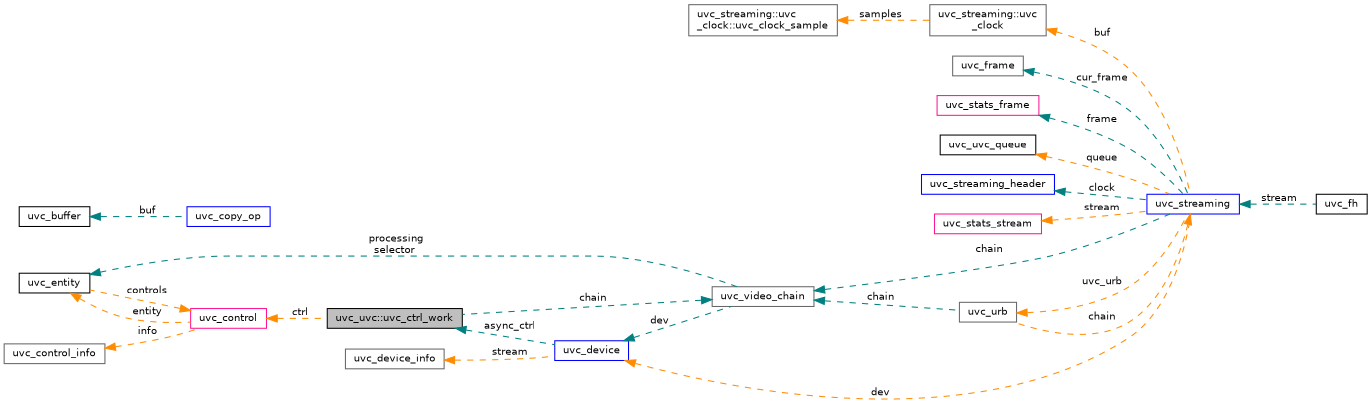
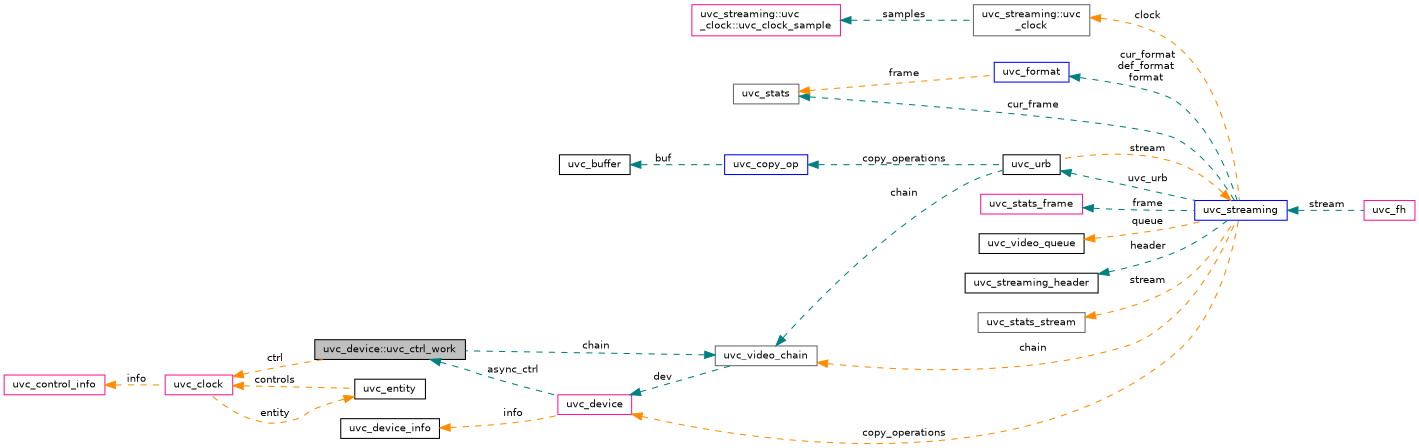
node "uvc_streaming::uvc _clock::uvc_clock_sample": color gray40 -> deeppink
edge "uvc_streaming::uvc _clock" -> "uvc_streaming::uvc _clock::uvc_clock_sample": color darkorange -> teal
edge "uvc_streaming" -> "uvc_streaming::uvc _clock": label " buf" -> " clock"
node "uvc_frame": label "uvc_frame" -> "uvc_stats"
node "uvc_format": added
node "uvc_uvc_queue": label "uvc_uvc_queue" -> "uvc_video_queue"
edge "uvc_urb" -> "uvc_copy_op": added, label "copy_operations"
node "uvc_streaming_header": color blue -> black
edge "uvc_streaming" -> "uvc_streaming_header": label " clock" -> " header"
node "uvc_fh": color black -> deeppink
node "uvc_stats_stream": color deeppink -> gray40
edge "uvc_video_chain" -> "uvc_entity": removed, label "processing selector"
edge "uvc_streaming" -> "uvc_video_chain": color teal -> darkorange
edge "uvc_streaming" -> "uvc_urb": color darkorange -> teal
node "uvc_urb": color gray40 -> black
edge "uvc_urb" -> "uvc_streaming": label " chain" -> " stream"
node "uvc_control": label "uvc_control" -> "uvc_clock"
node "uvc_uvc::uvc_ctrl_work": label "uvc_uvc::uvc_ctrl_work" -> "uvc_device::uvc_ctrl_work"
node "uvc_device": color blue -> deeppink
edge "uvc_device" -> "uvc_device_info": label " stream" -> " info"
node "uvc_control_info": color gray40 -> deeppink
node "uvc_device_info": color gray40 -> black
edge "uvc_streaming" -> "uvc_device": label " dev" -> " copy_operations"
